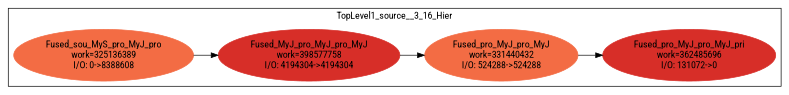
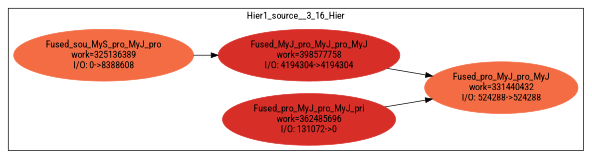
cluster "TopLevel1_source__3_16_Hier": label "TopLevel1_source__3_16_Hier" -> "Hier1_source__3_16_Hier"
edge "Fused_pro_MyJ_pro_MyJ work=331440432 I/O: 524288->524288" -> "Fused_pro_MyJ_pro_MyJ_pri work=362485696 I/O: 131072->0": reversed
